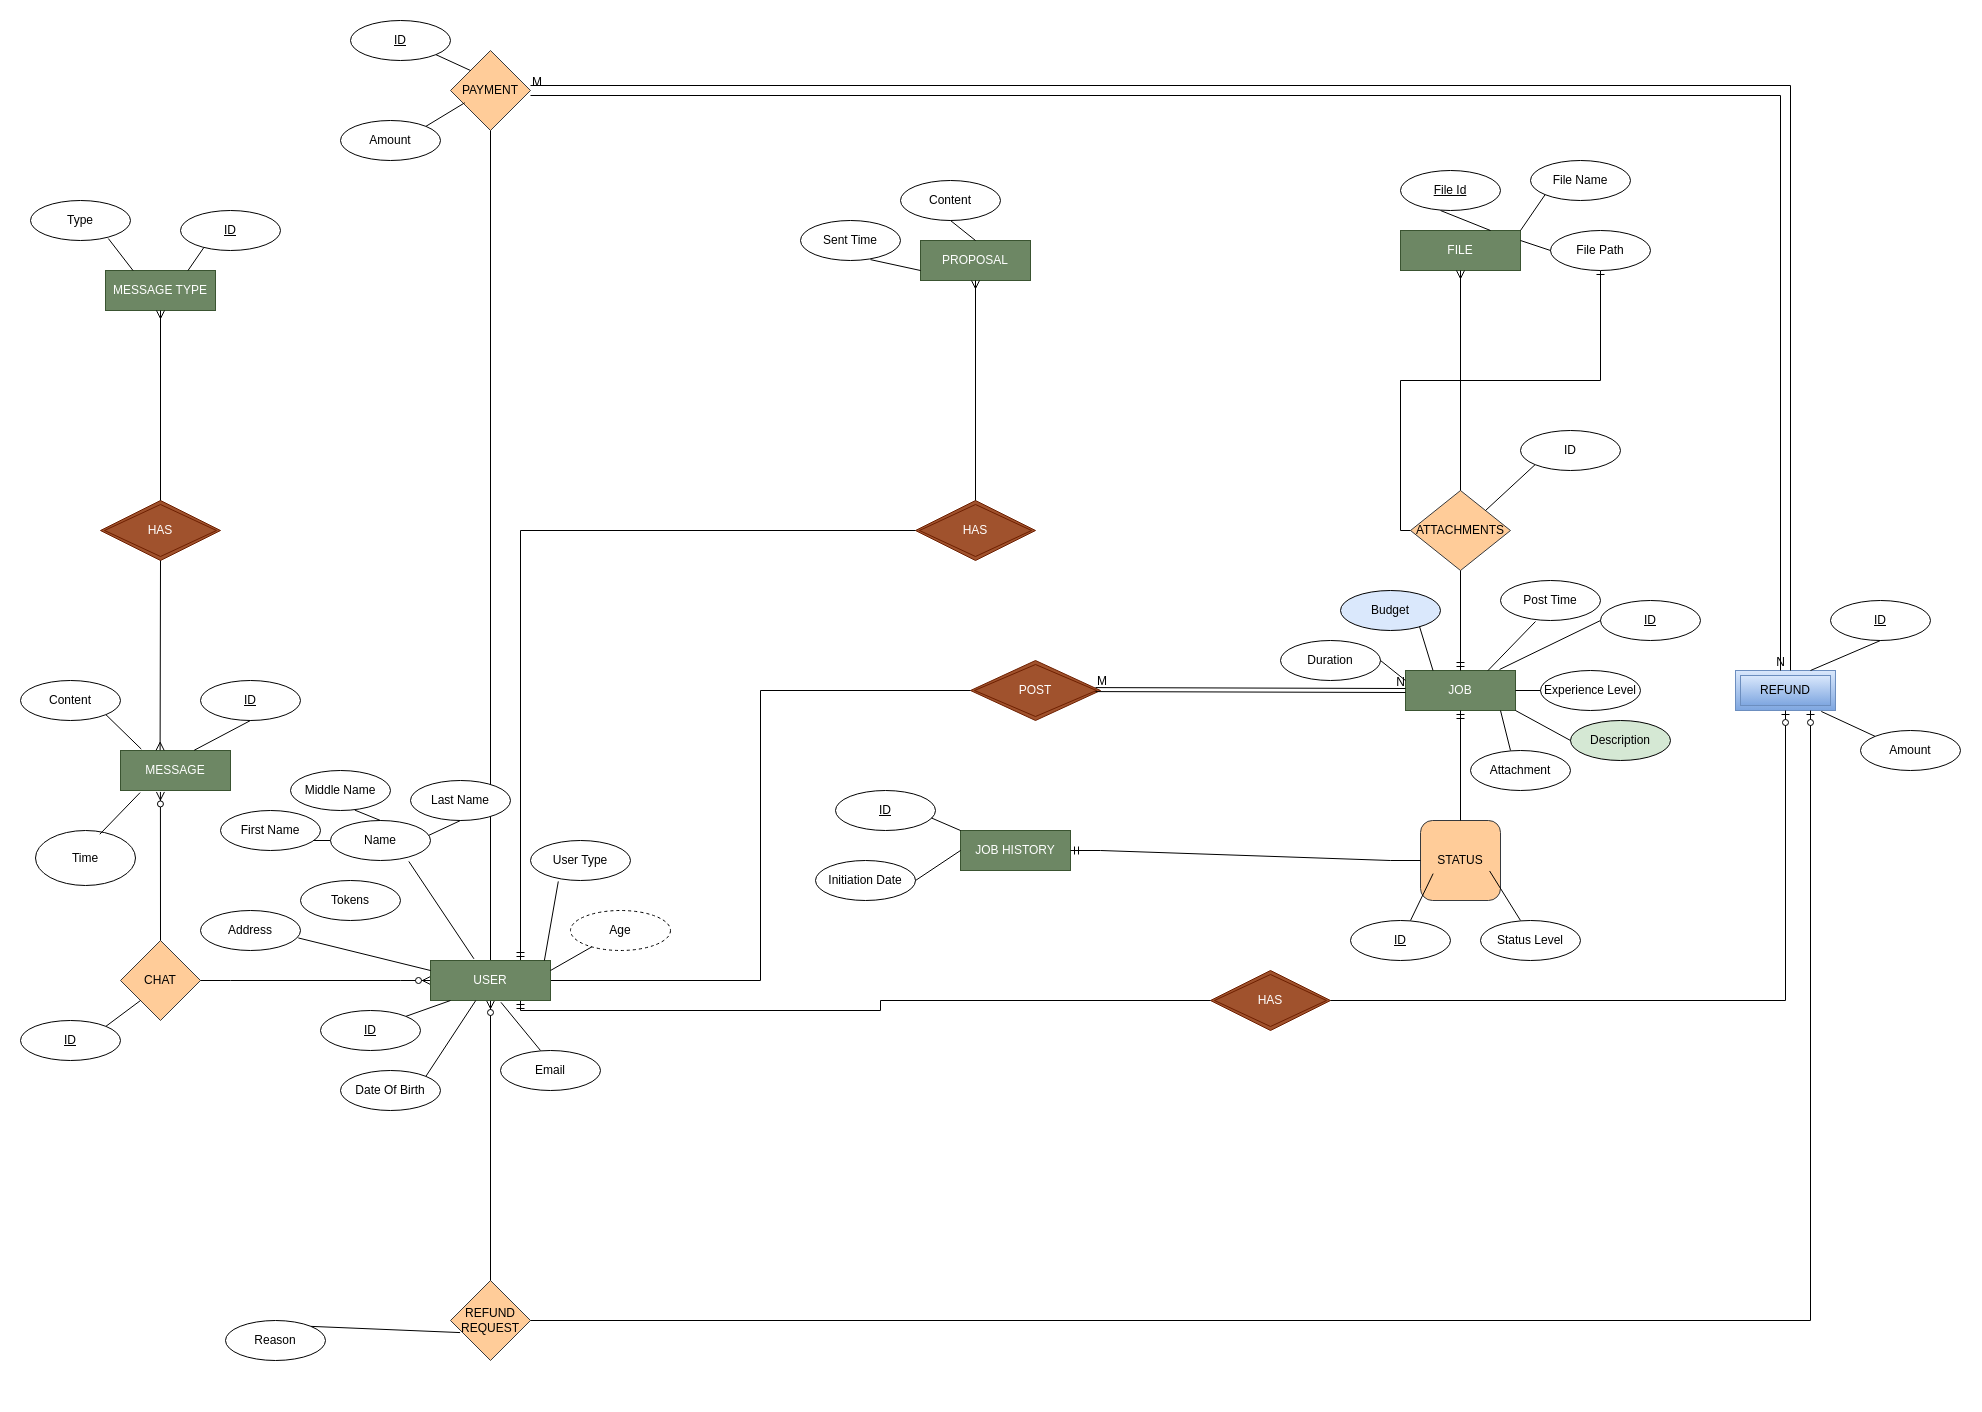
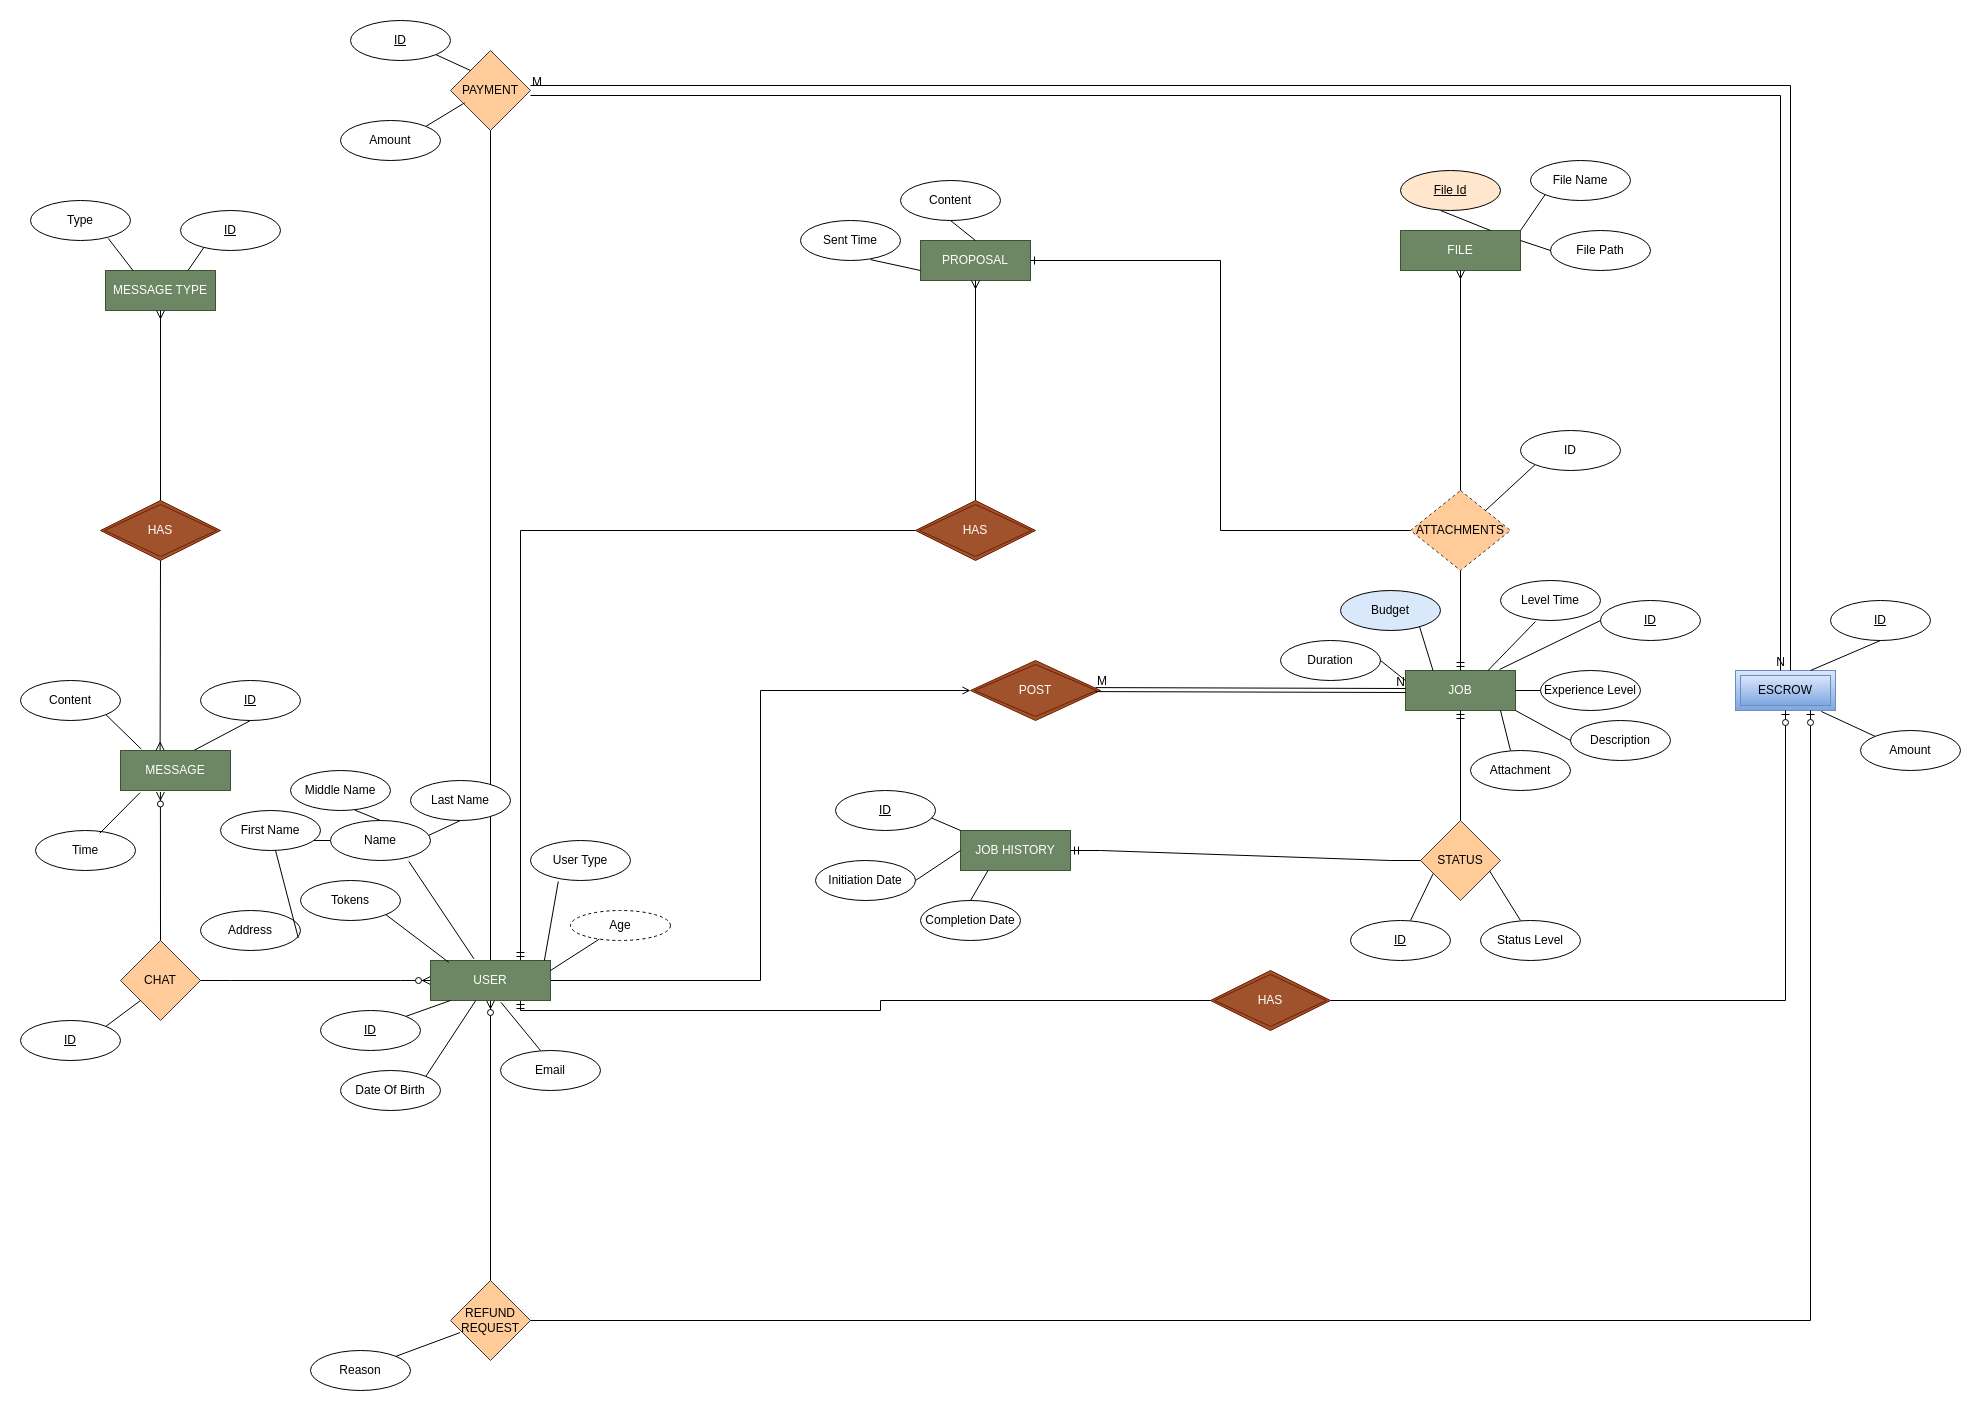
node "File Id": fillcolor #ffffff -> #ffe6cc
edge "ATTACHMENTS" -> "File Path": now "ATTACHMENTS" -> "PROPOSAL"
node "ATTACHMENTS": style solid -> dashed
node "Post Time": label "Post Time" -> "Level Time"
edge "POST" -- "USER": arrowhead none -> open
node "REFUND": label "REFUND" -> "ESCROW"
node "Description": fillcolor #d5e8d4 -> #ffffff
node "Time": size 100x55 -> 100x40
node "STATUS": shape rounded rectangle -> diamond
edge "JOB HISTORY" -- "Completion Date": added
node "Completion Date": added
node "Age": size 100x40 -> 100x30
edge "Tokens" -- "USER": added
edge "Address" -- "USER": now "Address" -- "First Name"
node "Reason": moved (276, 1341) -> (361, 1371)
